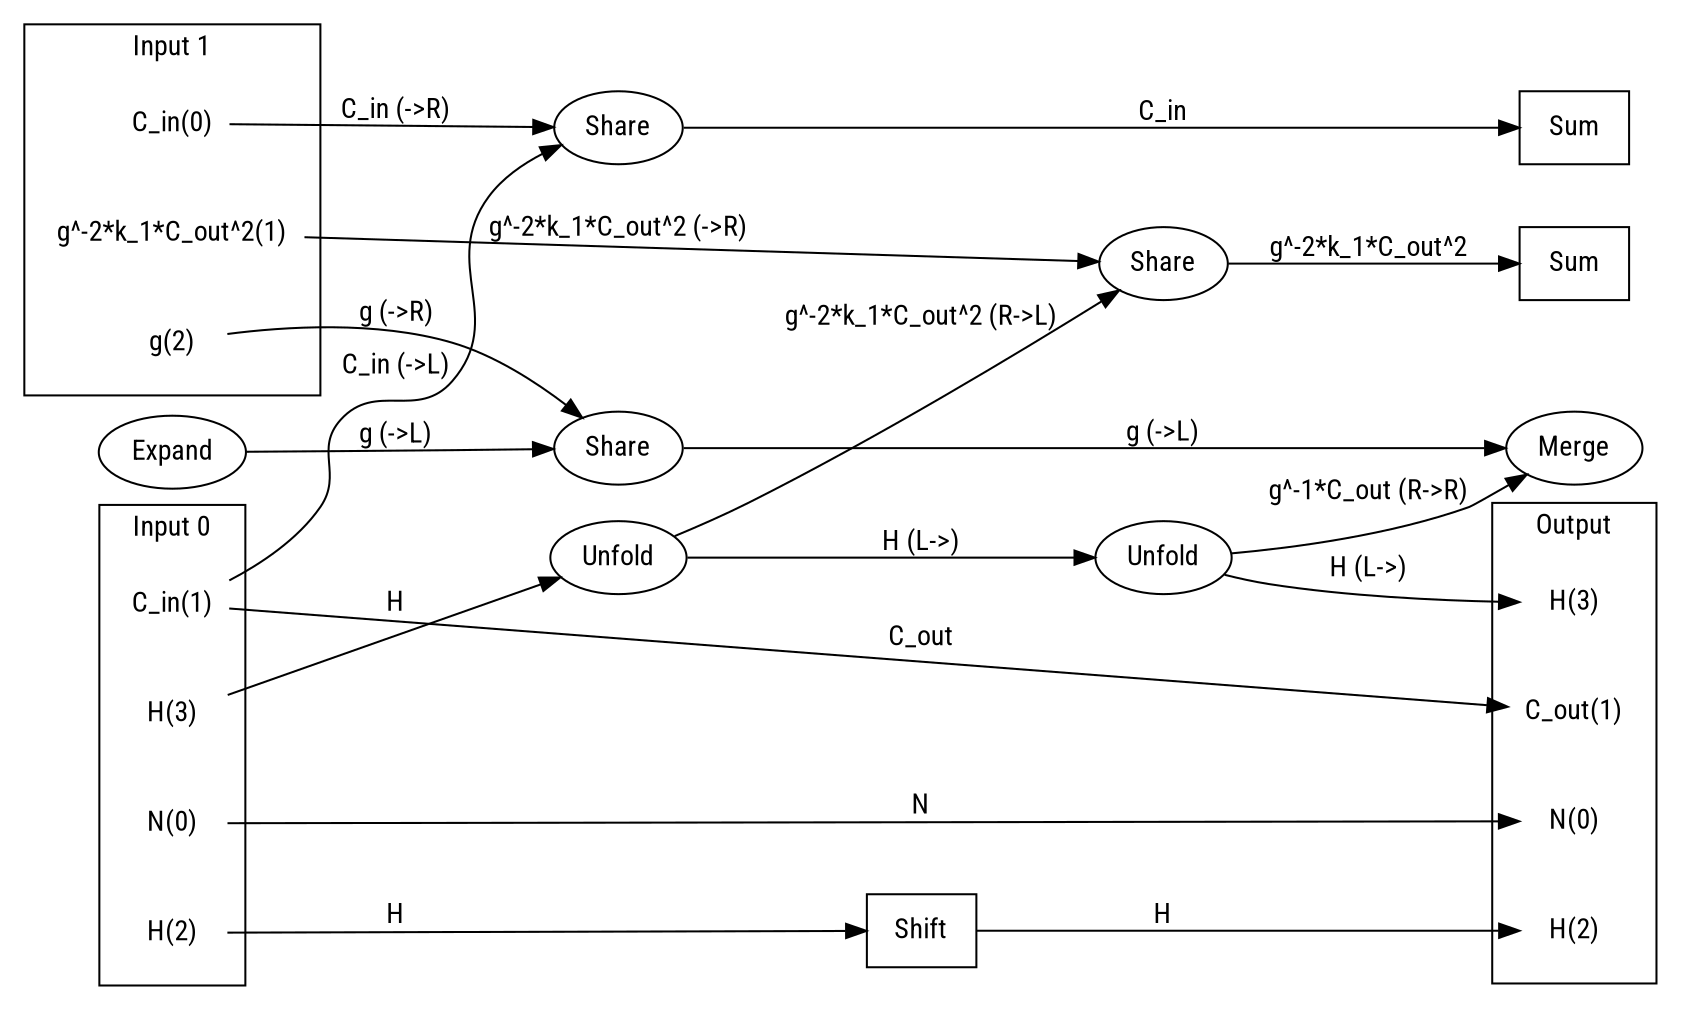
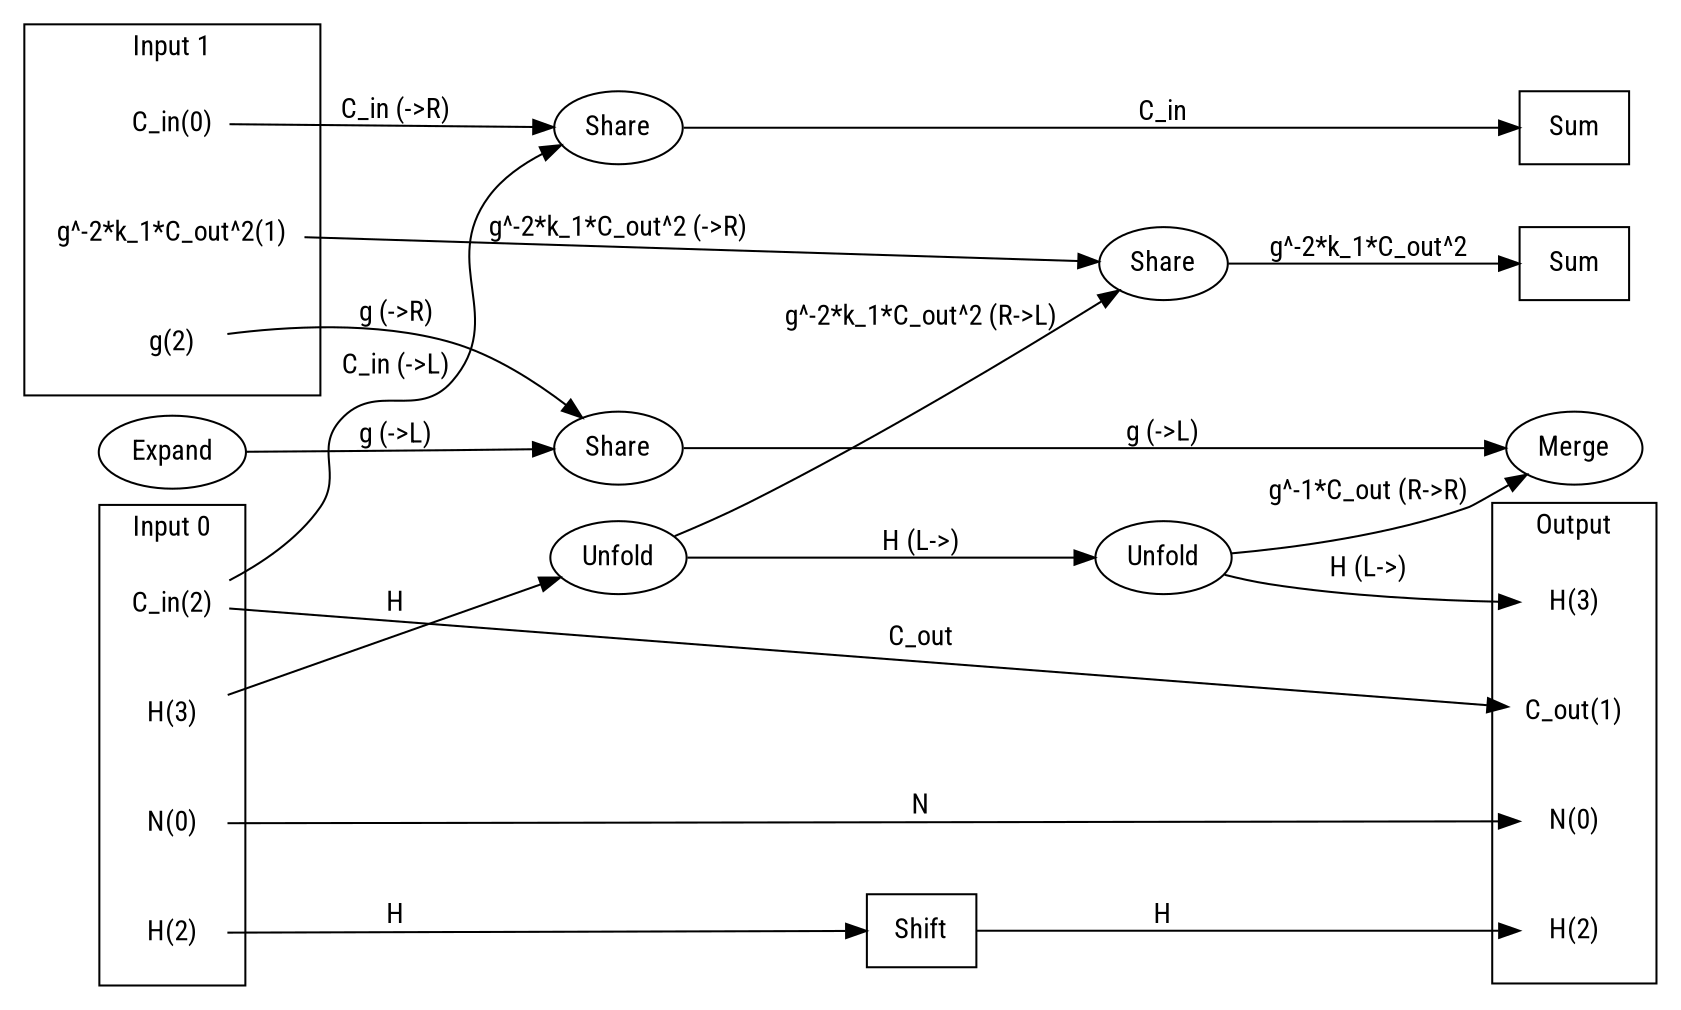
node "C_in(1)": label "C_in(1)" -> "C_in(2)"
